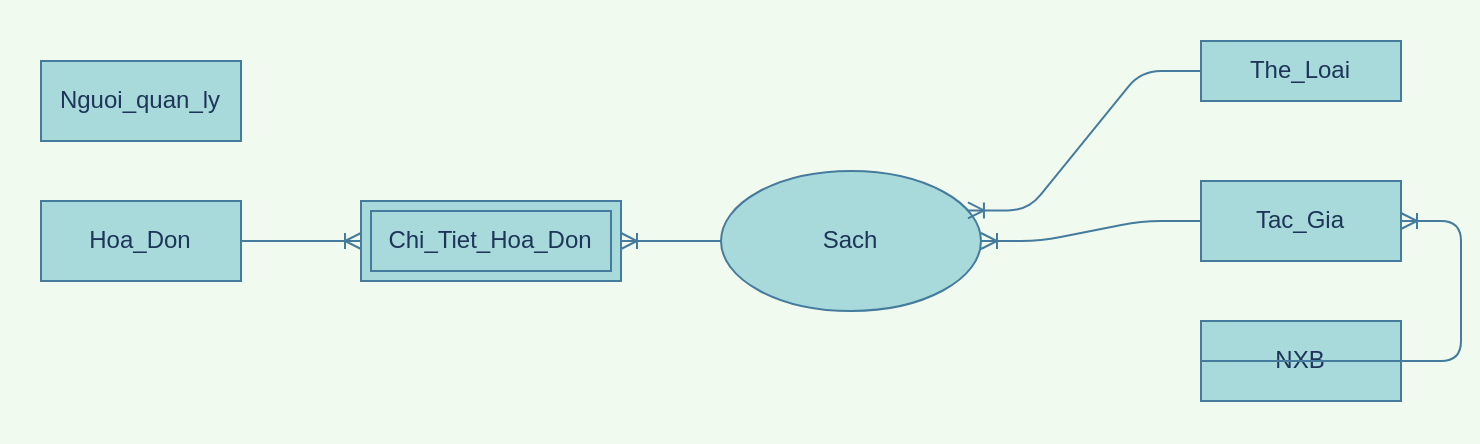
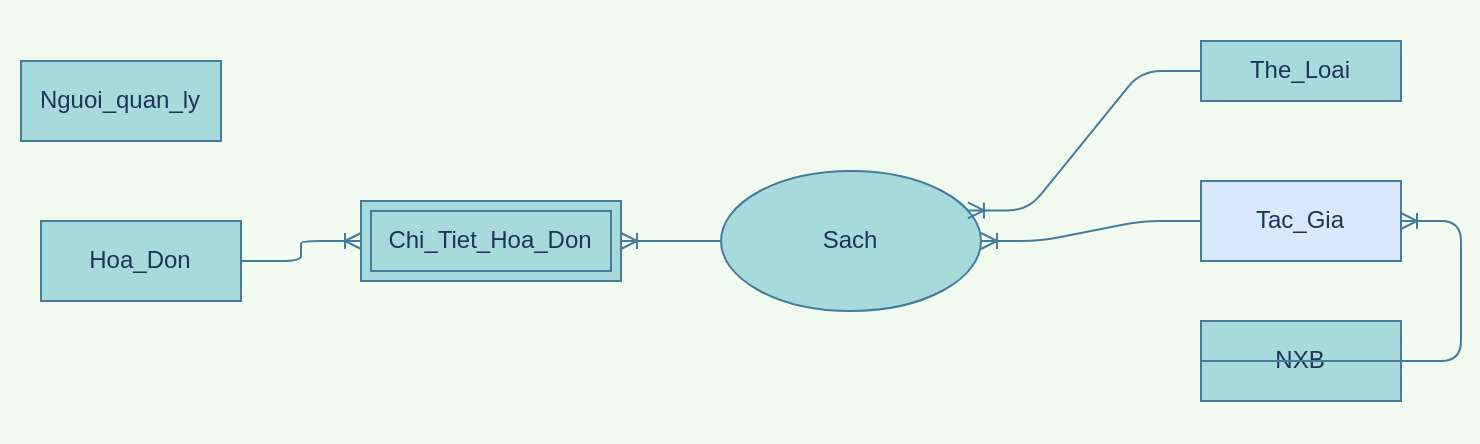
node "Nguoi_quan_ly": moved (141, 101) -> (121, 101)
node "Tac_Gia": fillcolor #a8dadc -> #dae8fc
node "Hoa_Don": moved (141, 241) -> (141, 261)
